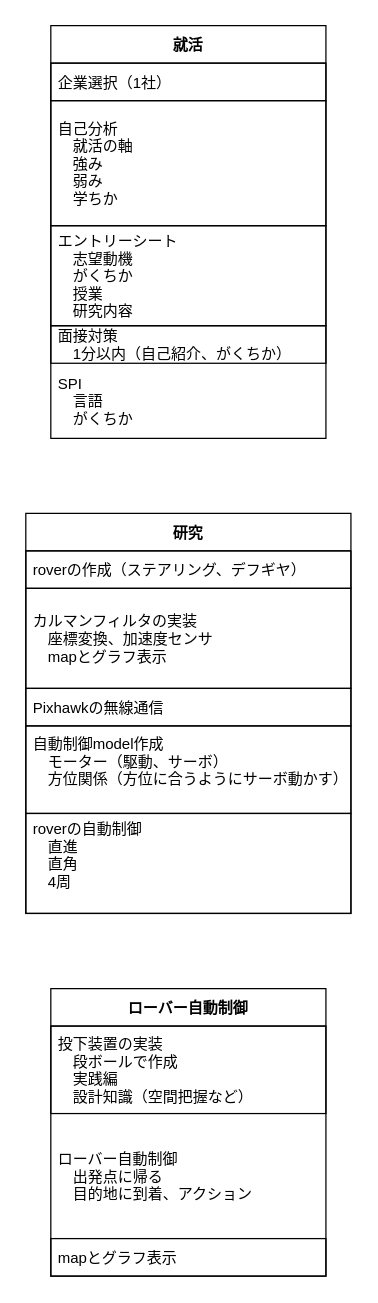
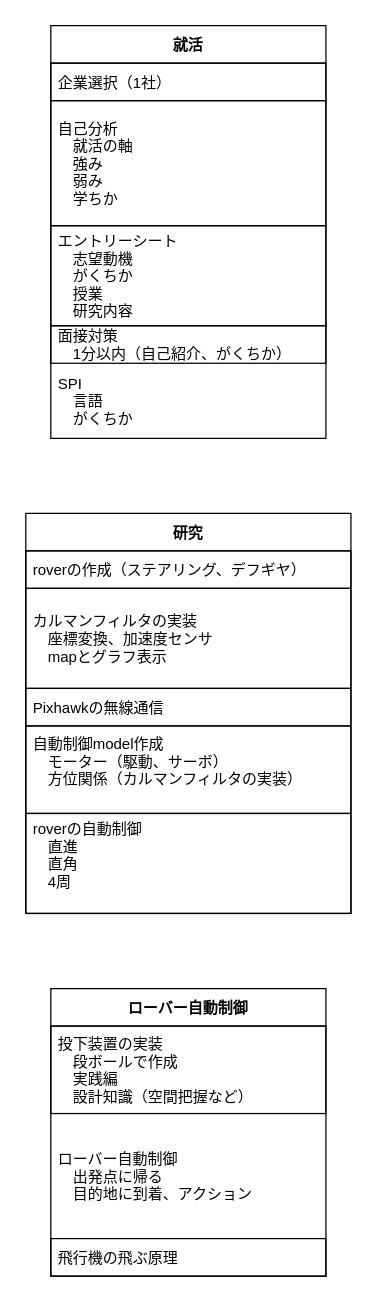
node "自動制御model作成 モーター（駆動、サーボ） 方位関係（方位に合うようにサーボ動かす）": label "自動制御model作成 モーター（駆動、サーボ） 方位関係（方位に合うようにサーボ動かす）" -> "自動制御model作成 モーター（駆動、サーボ） 方位関係（カルマンフィルタの実装）"
node "mapとグラフ表示": label "mapとグラフ表示" -> "飛行機の飛ぶ原理"
